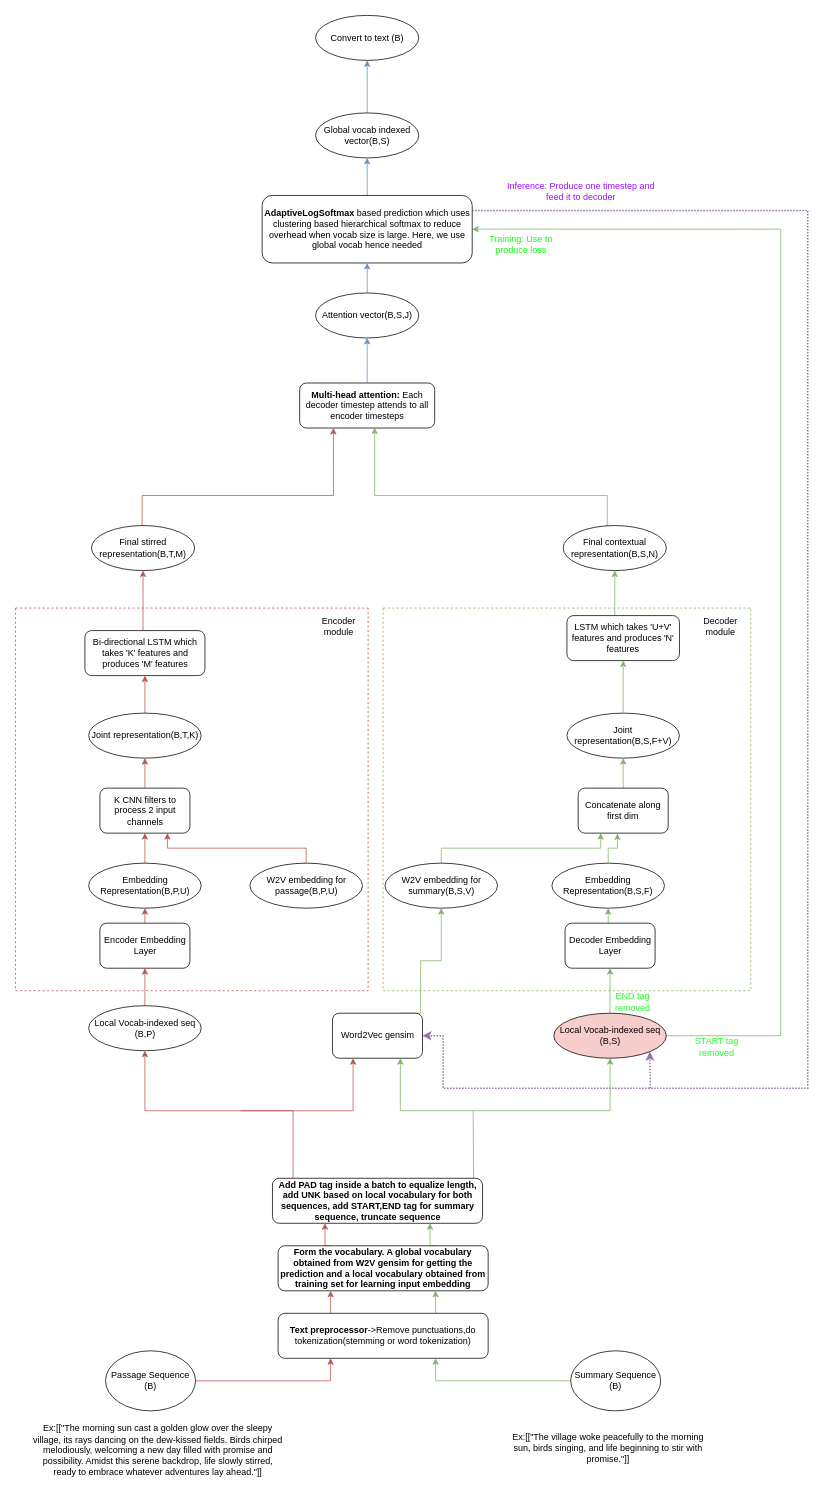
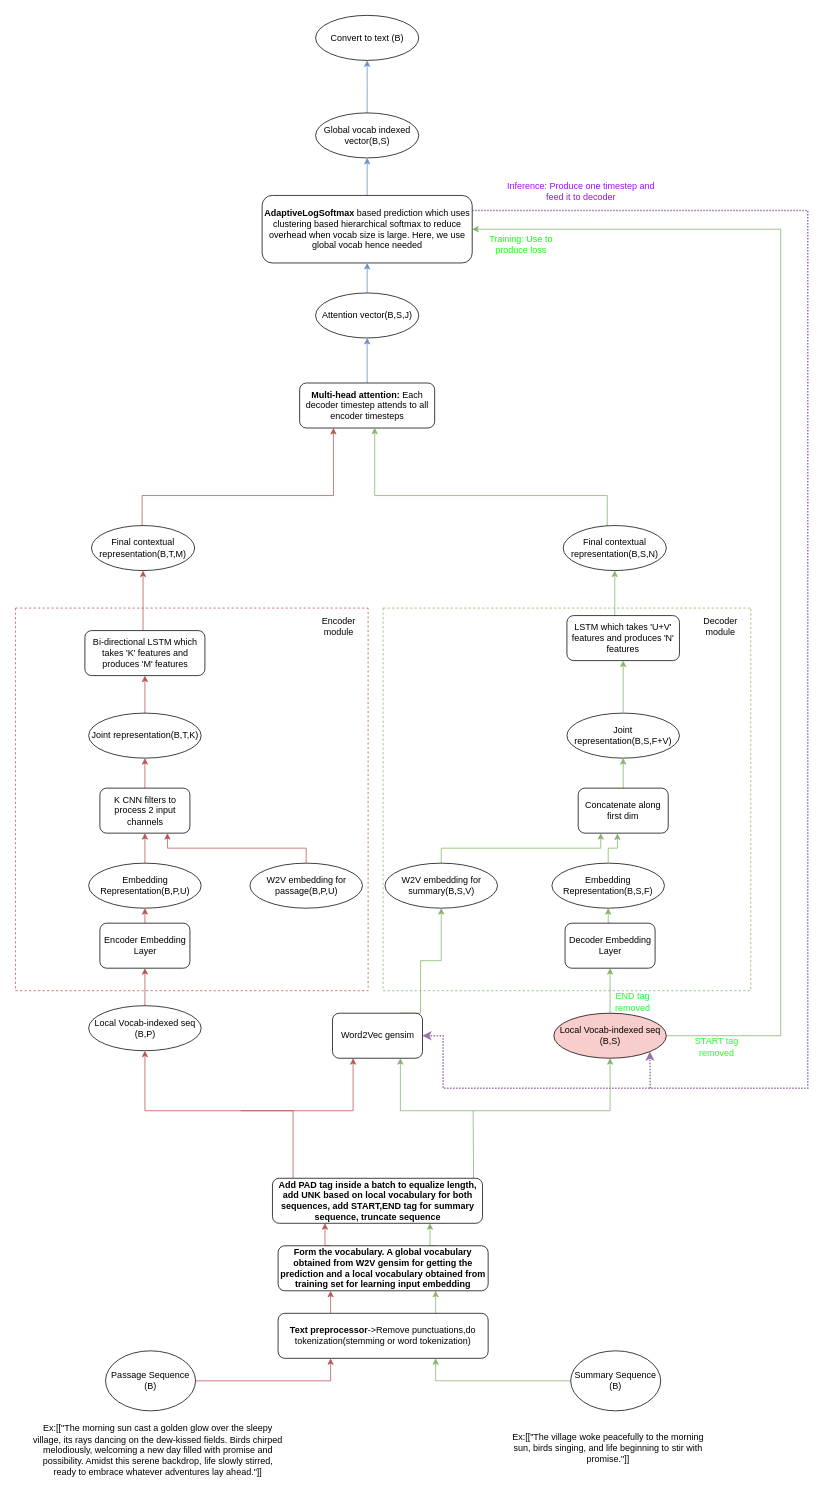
node "Final stirred representation(B,T,M)": label "Final stirred representation(B,T,M)" -> "Final contextual representation(B,T,M)"
